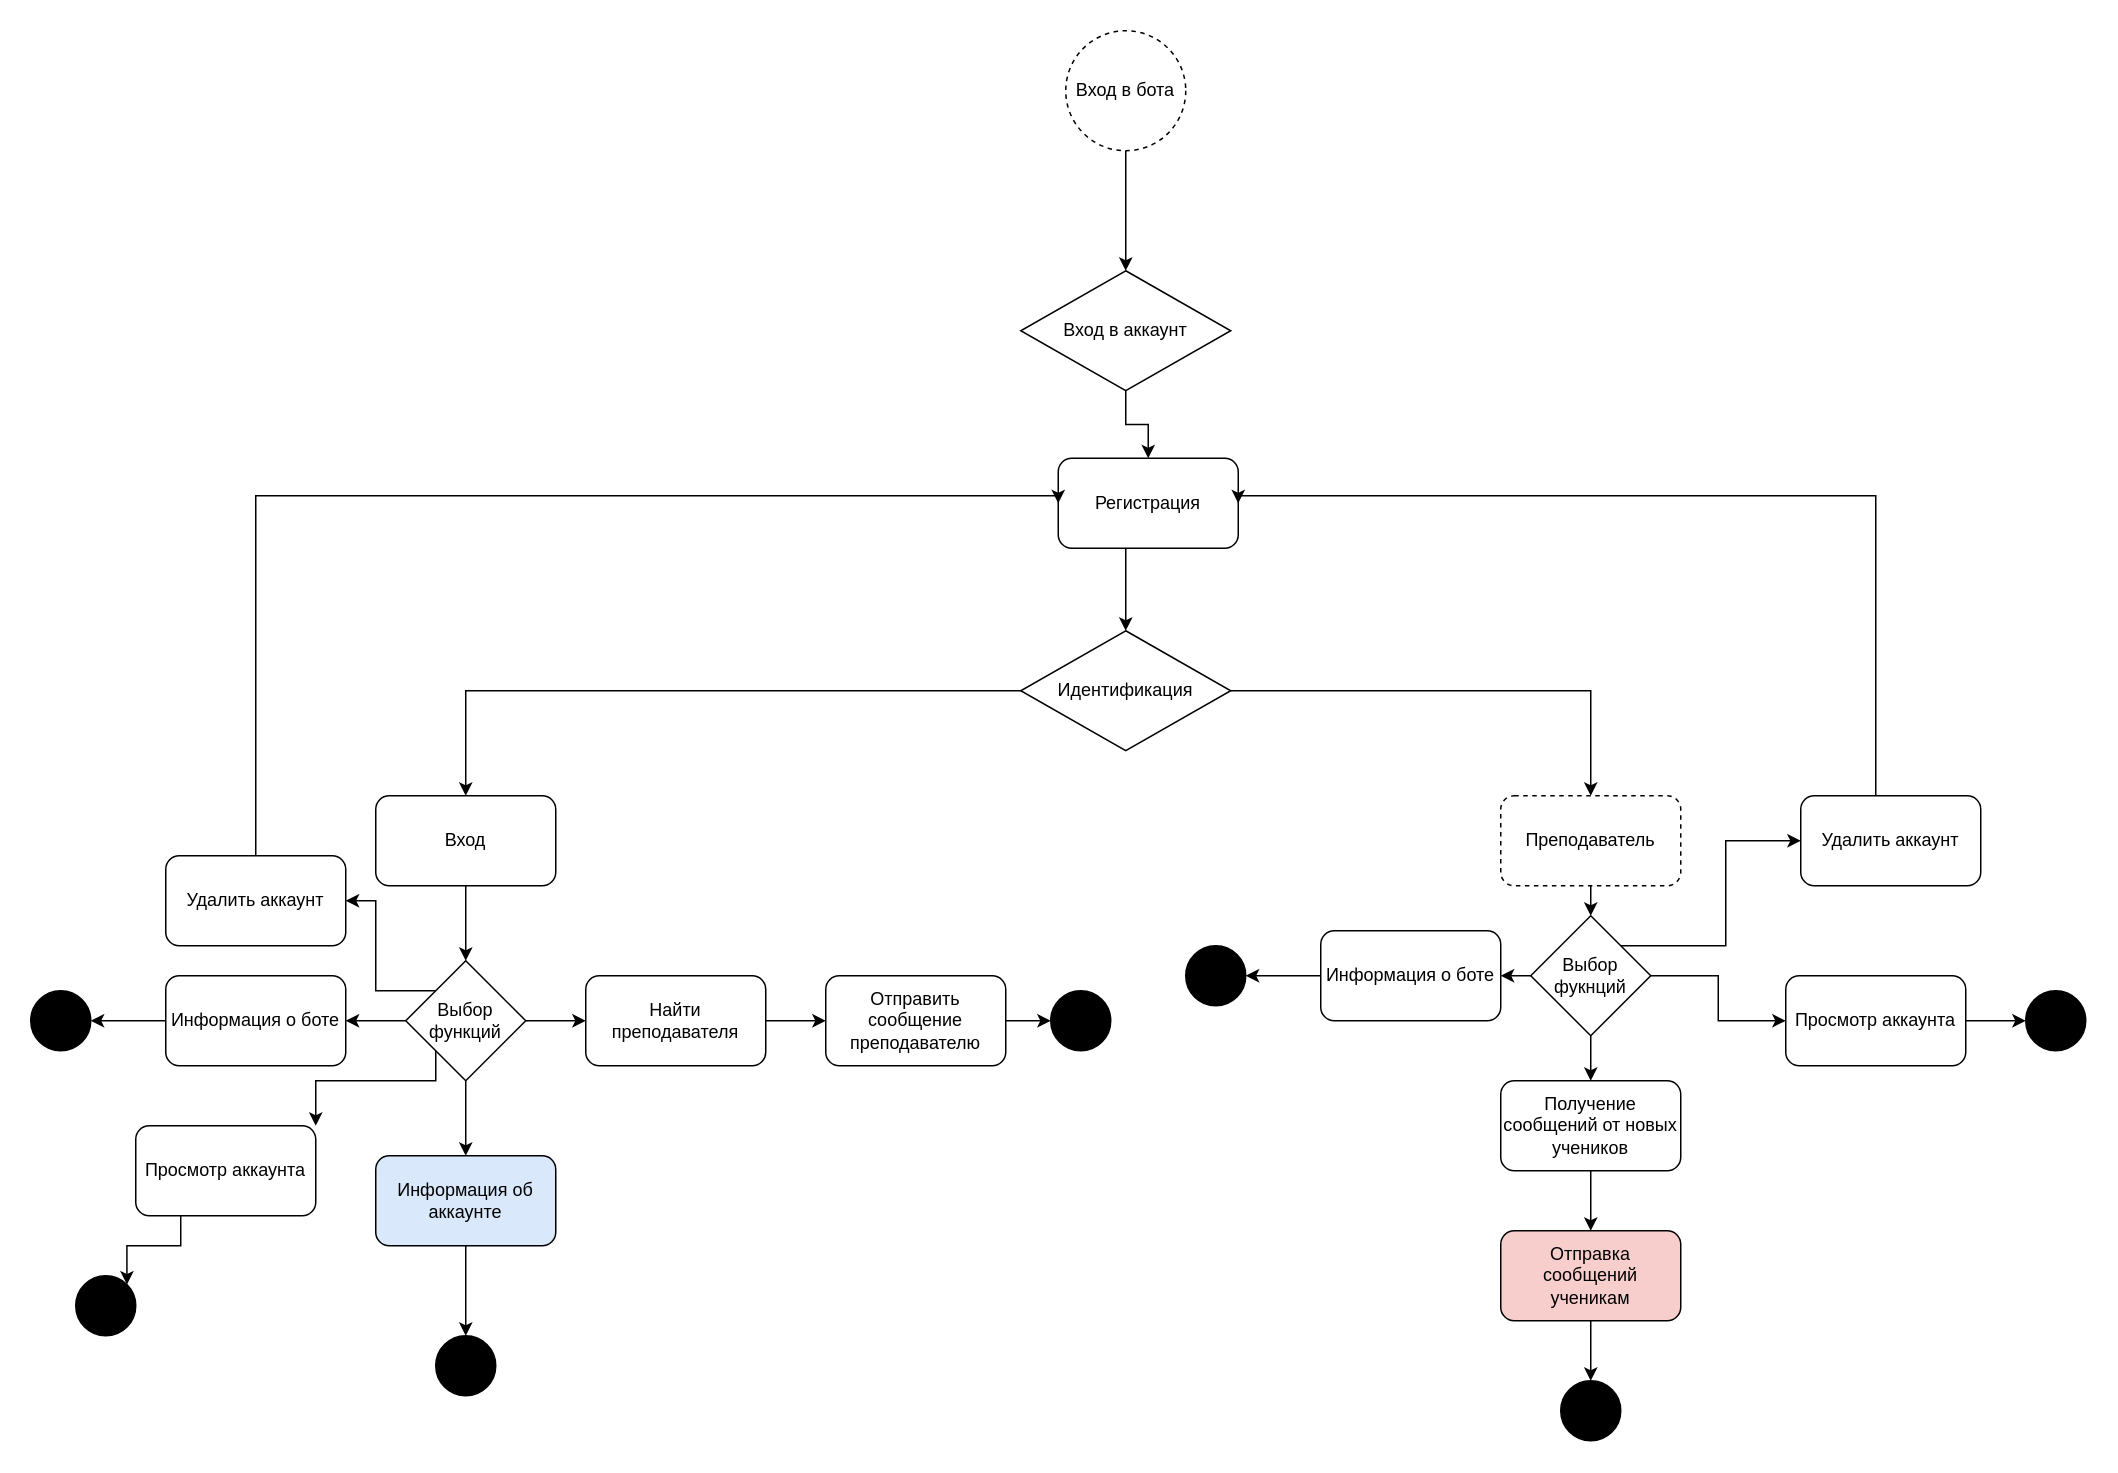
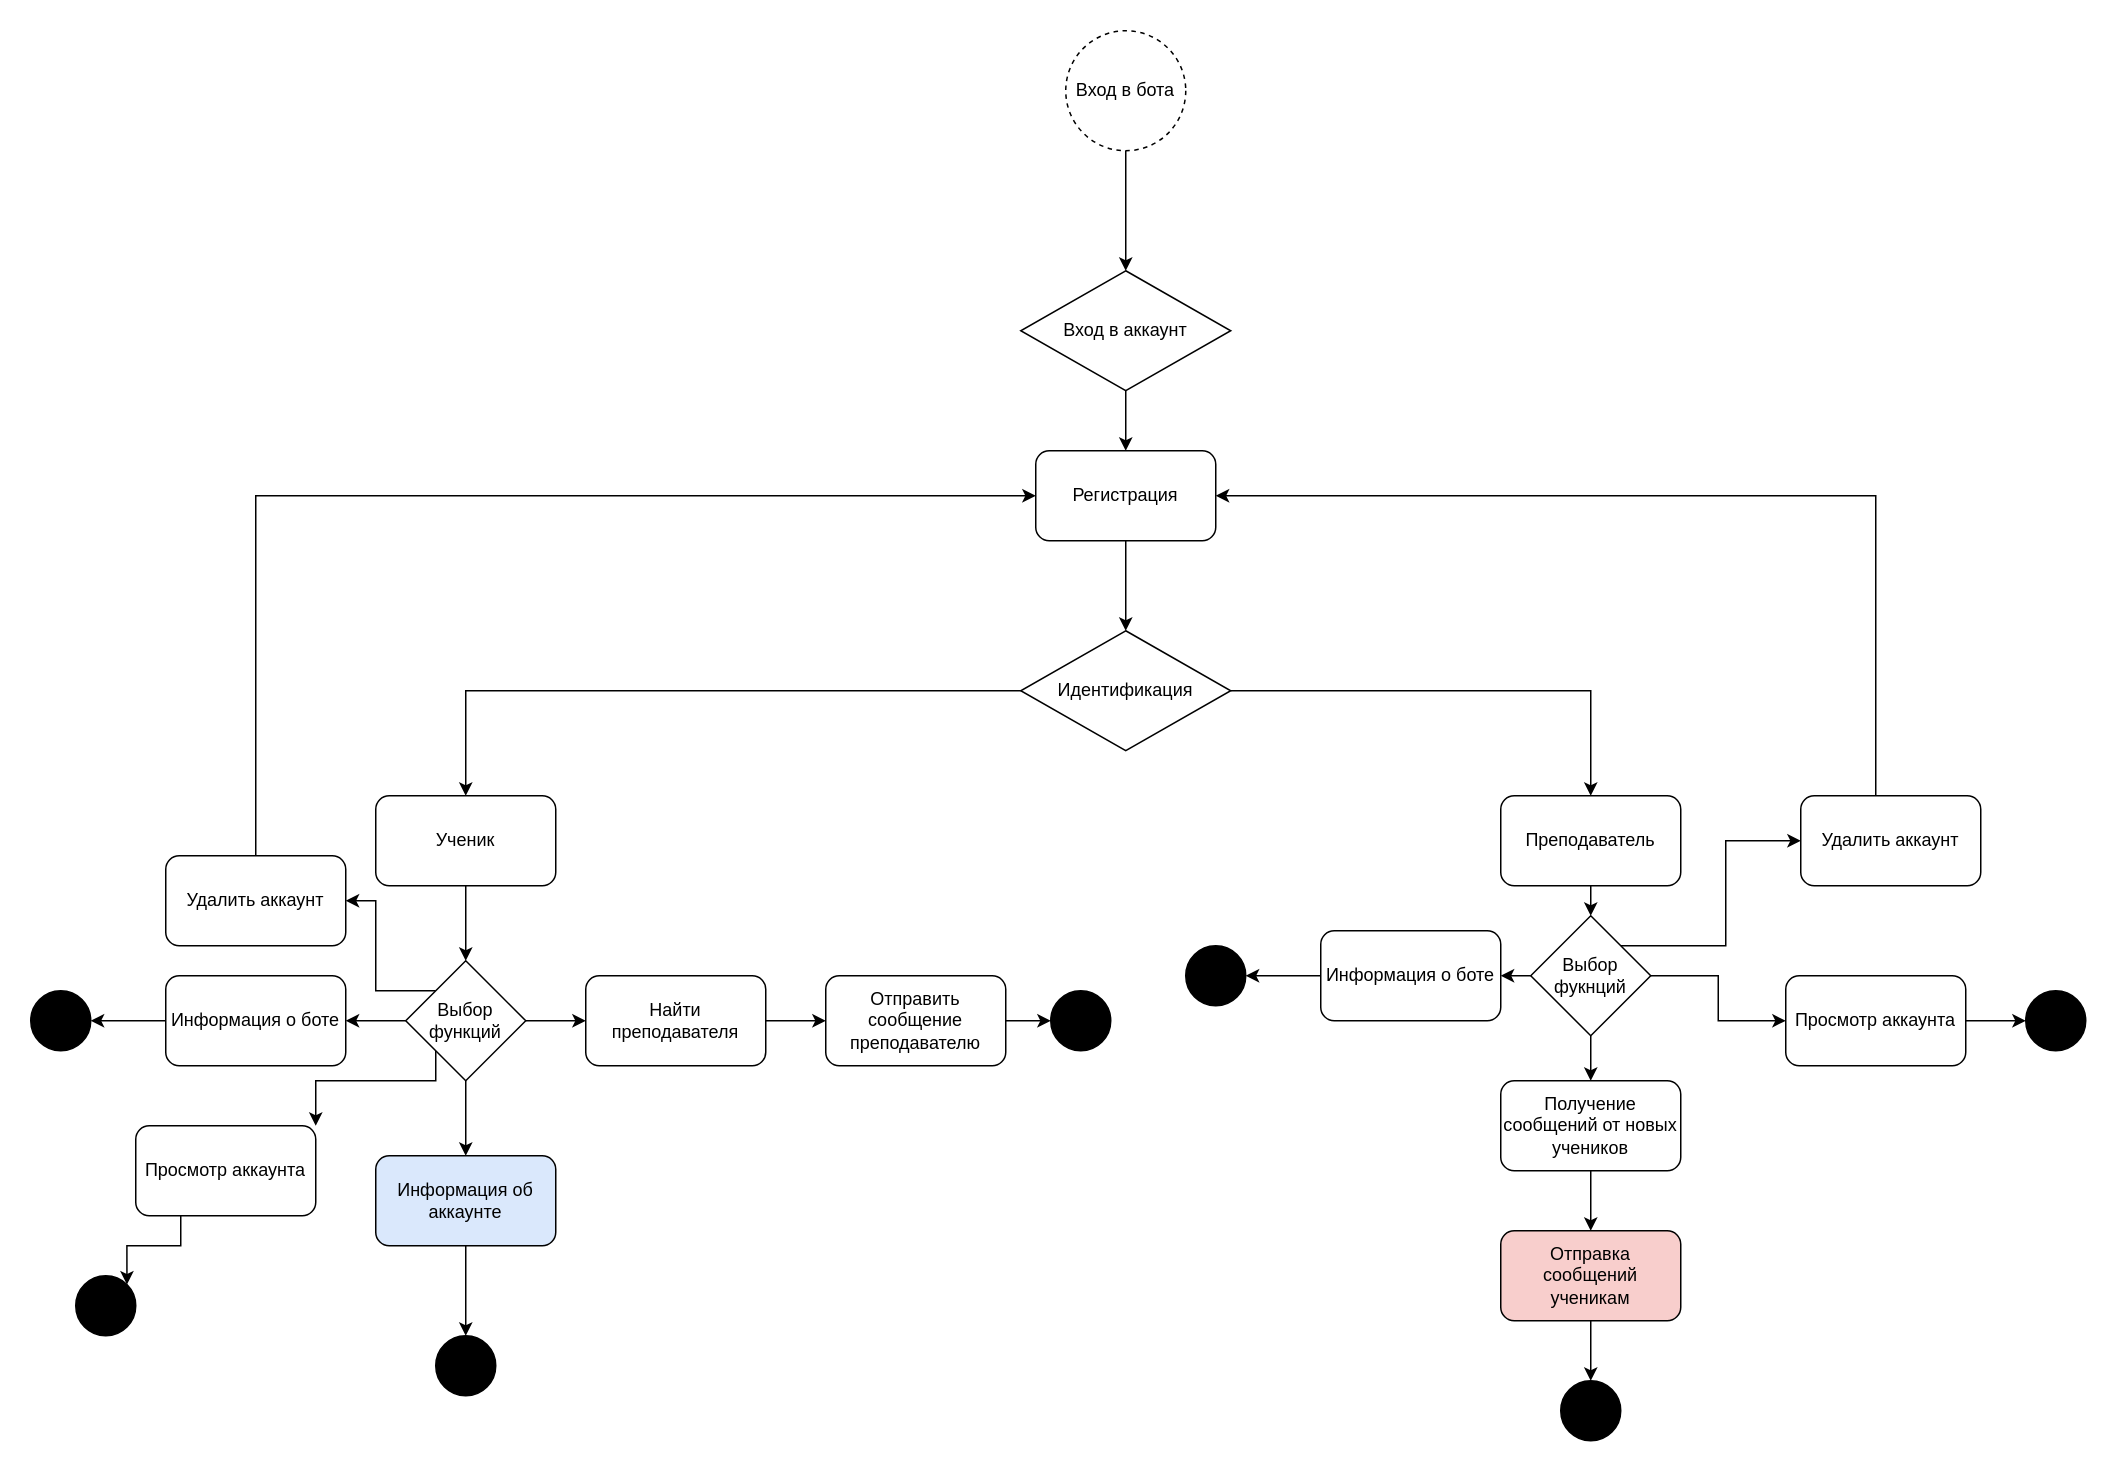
node "Регистрация": moved (1148, 503) -> (1126, 496)
node "Вход": label "Вход" -> "Ученик"
node "Преподаватель": style dashed -> solid
